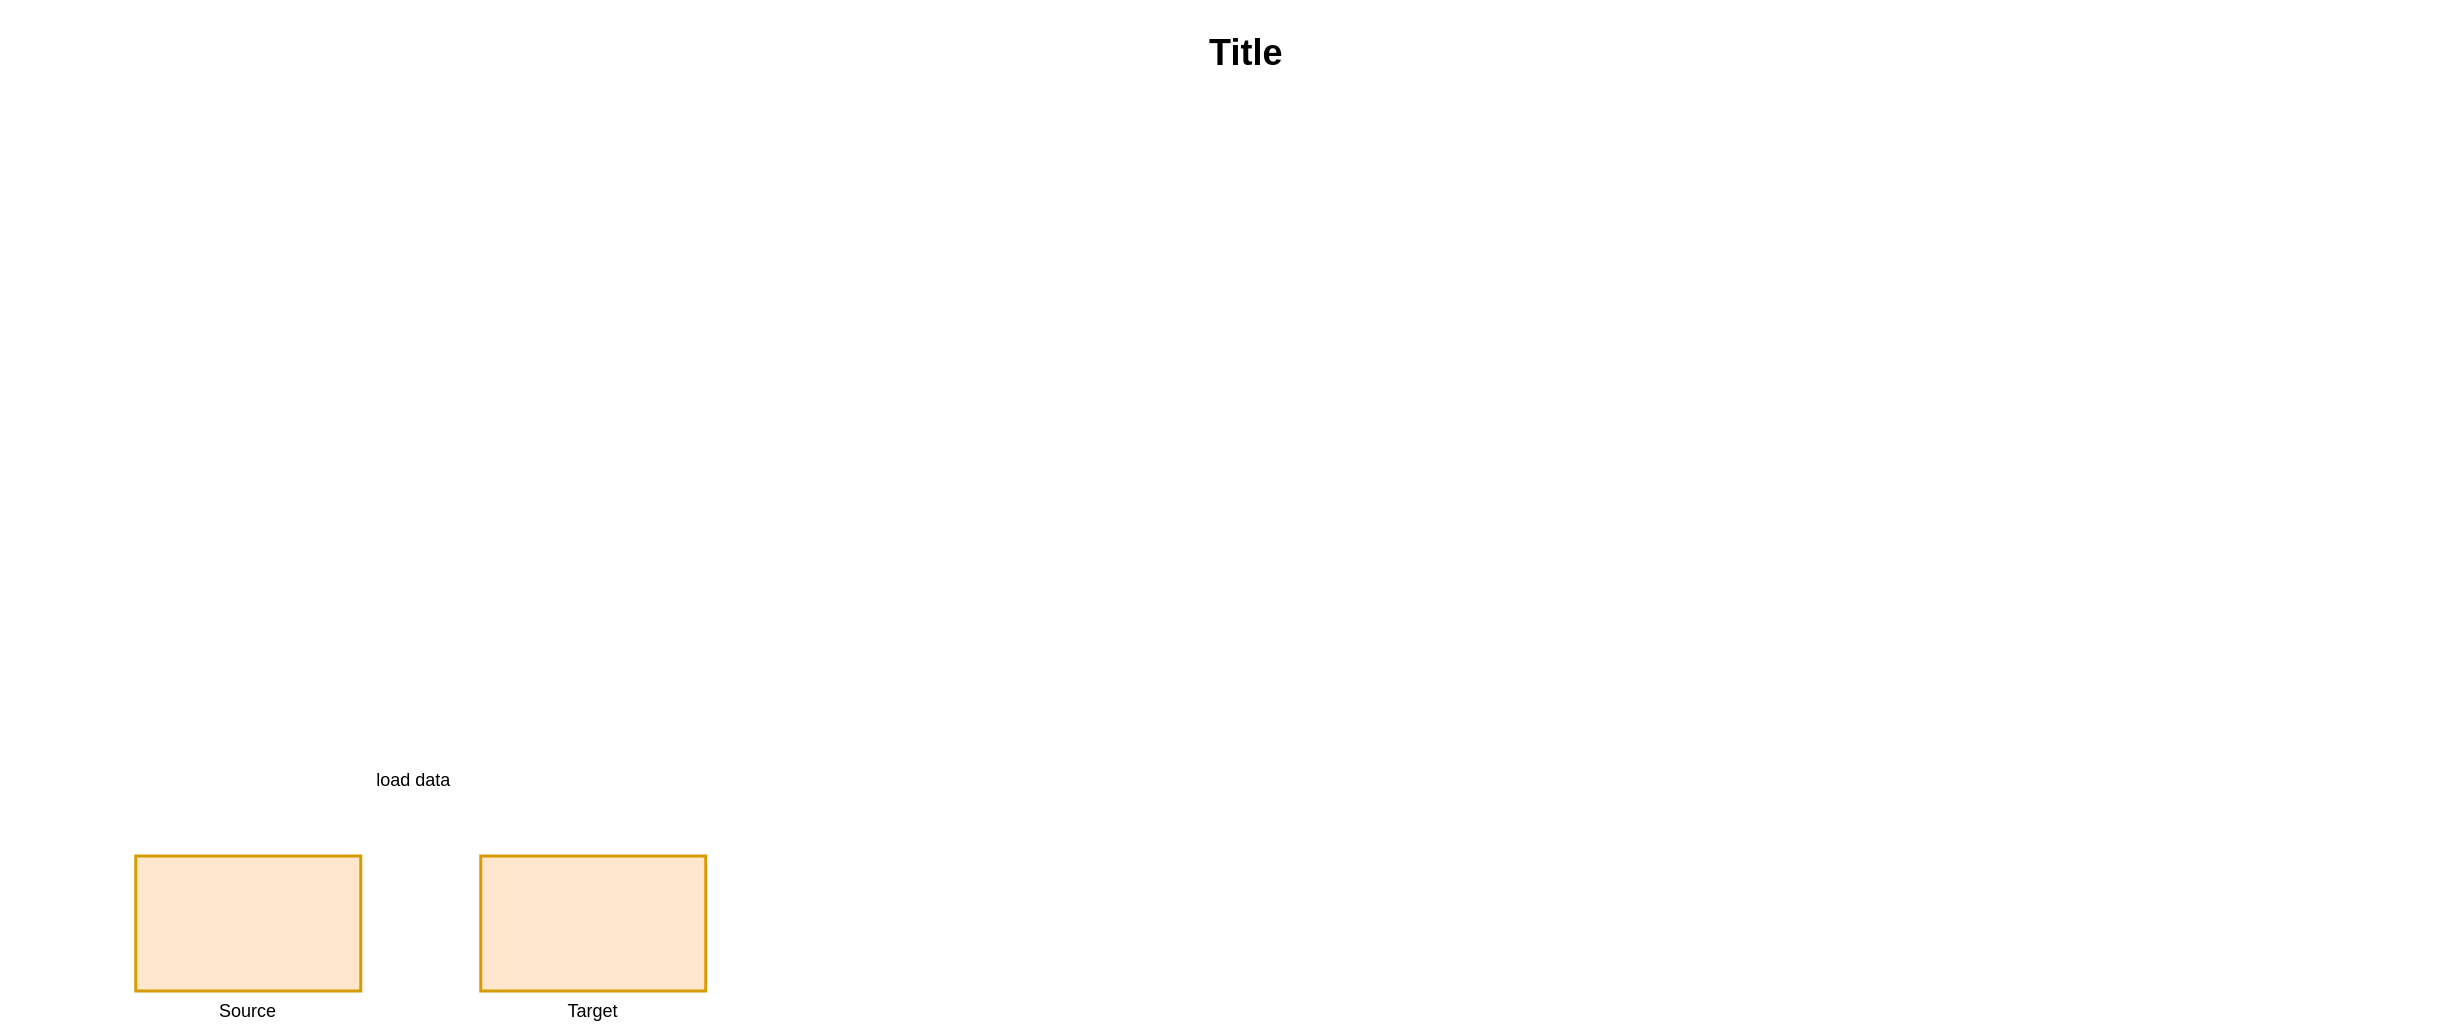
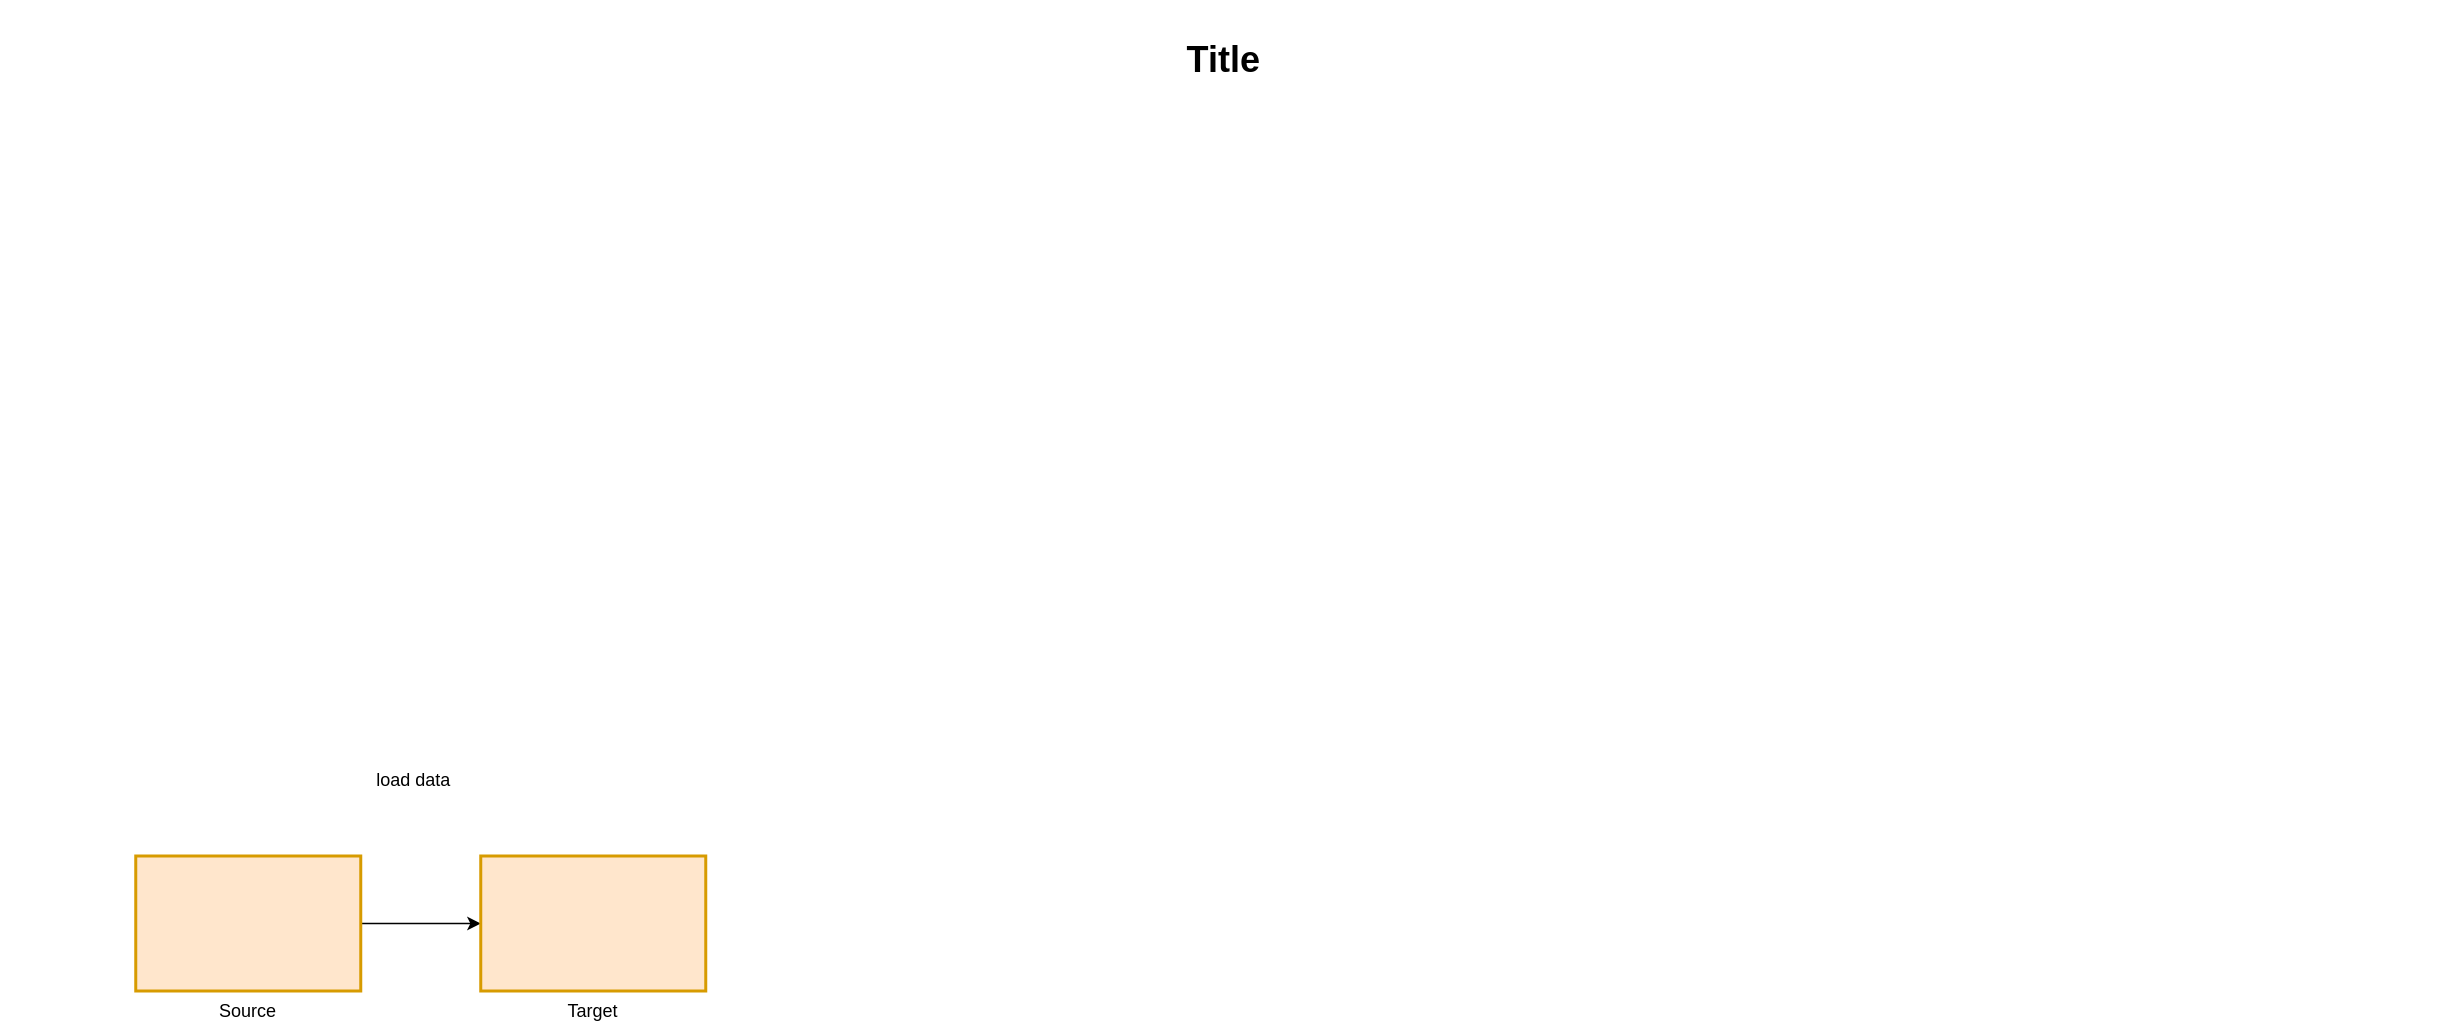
node "Title": moved (1246, 53) -> (1223, 61)
edge "Source" -> "Target": added
